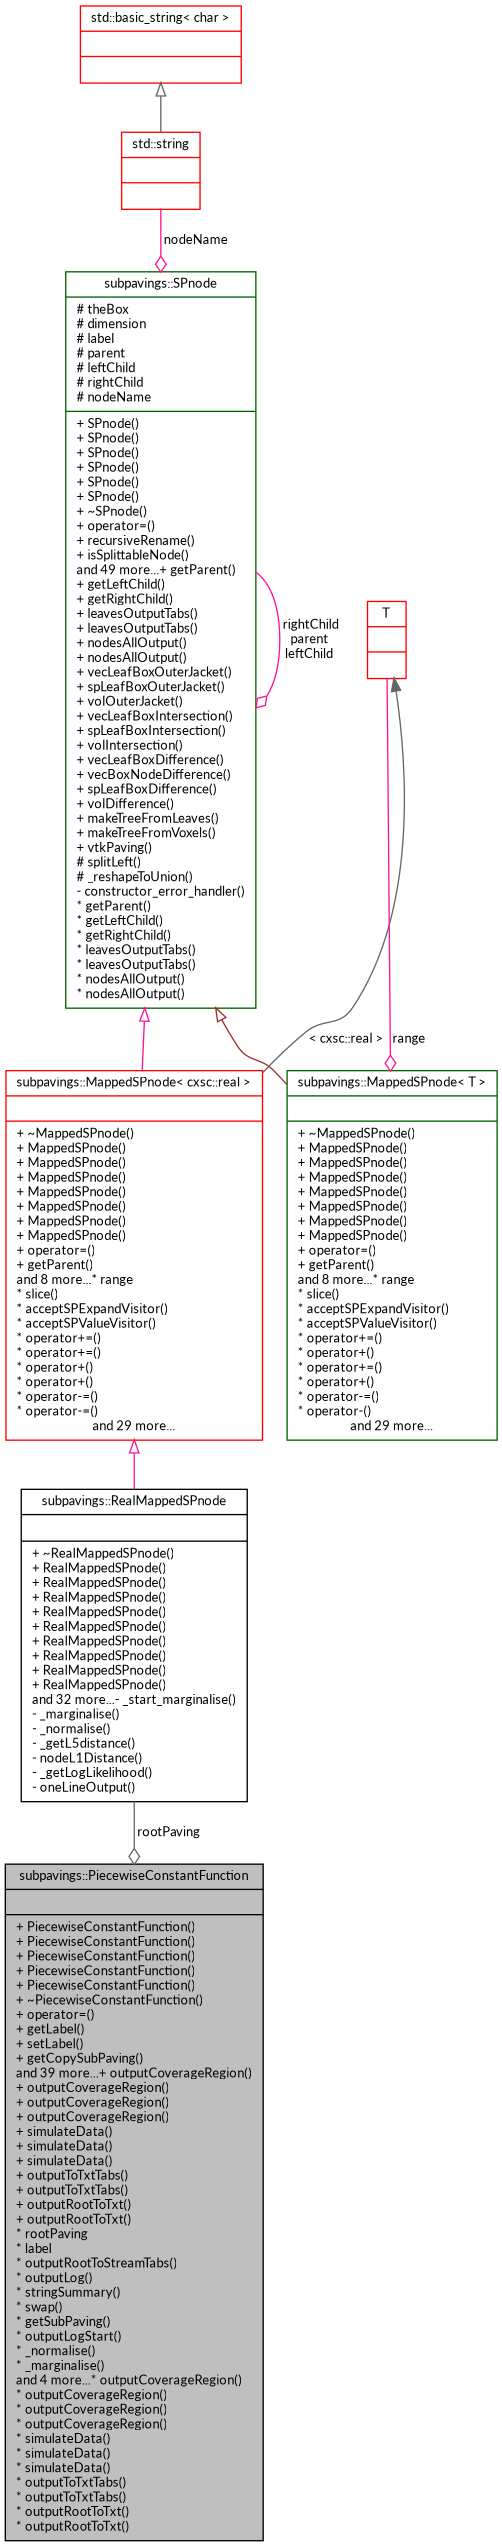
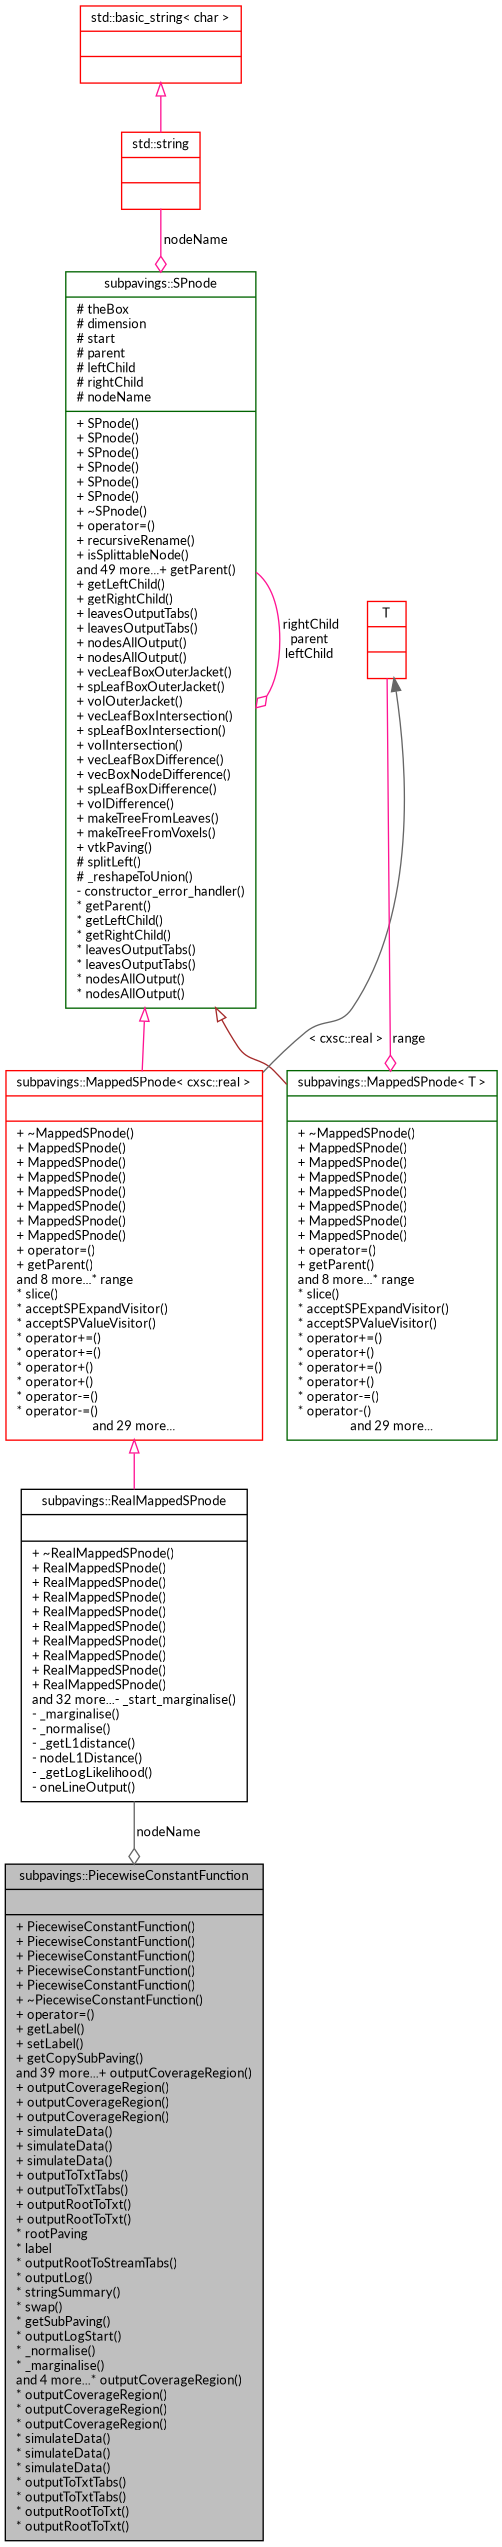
edge "std::string" -> "std::basic_string< char >": color gray40 -> deeppink
node "subpavings::SPnode": text "# label" -> "# start"
node "subpavings::RealMappedSPnode": text "- _getL5distance()" -> "- _getL1distance()"
edge "subpavings::RealMappedSPnode" -> "subpavings::PiecewiseConstantFunction": label " rootPaving" -> " nodeName"
